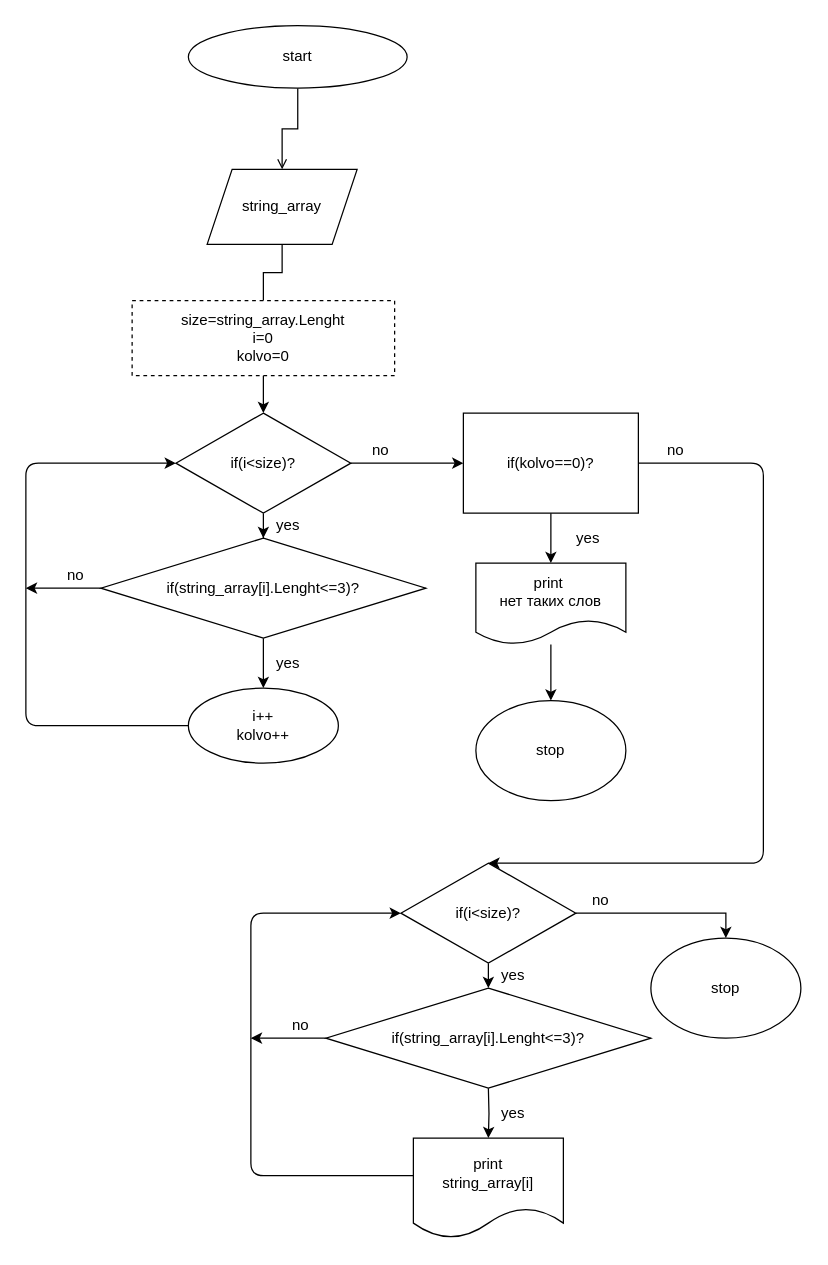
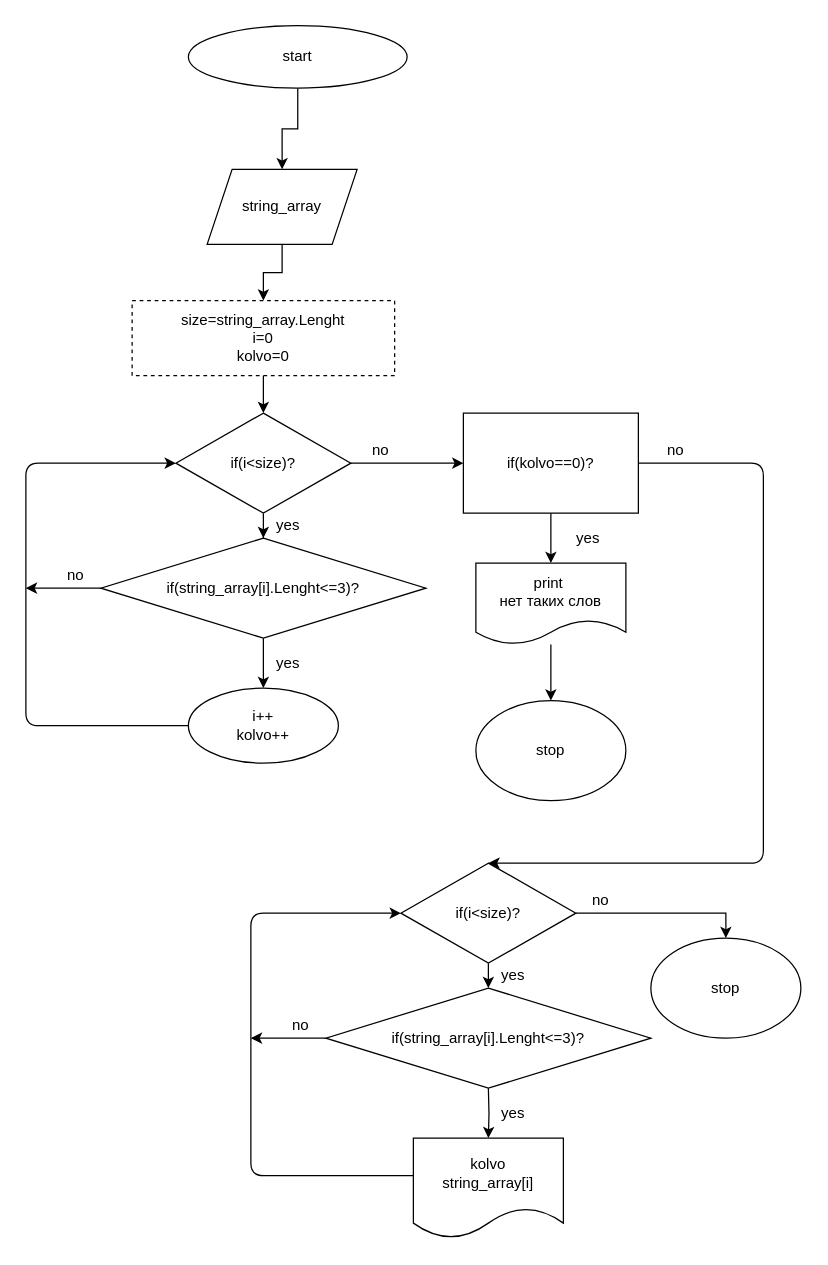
edge "start" -> "string_array": arrowhead open -> classic
edge "string_array" -- "size=string_array.Lenght i=0 kolvo=0": arrowhead none -> classic
node "print string_array[i]": label "print string_array[i]" -> "kolvo string_array[i]"
